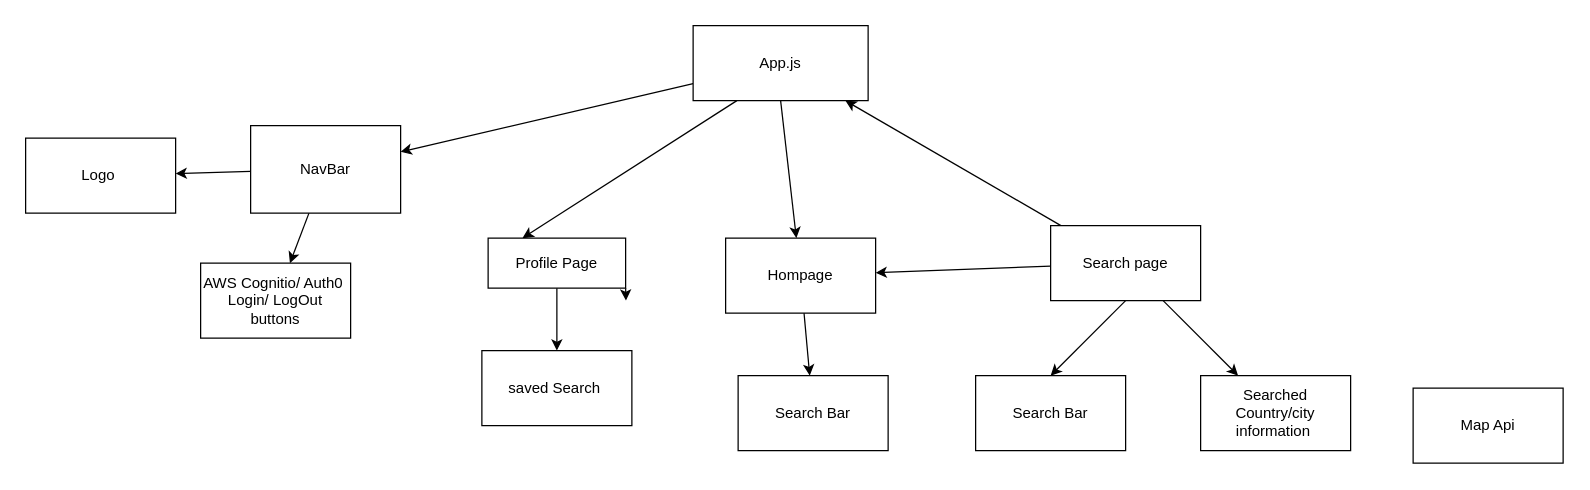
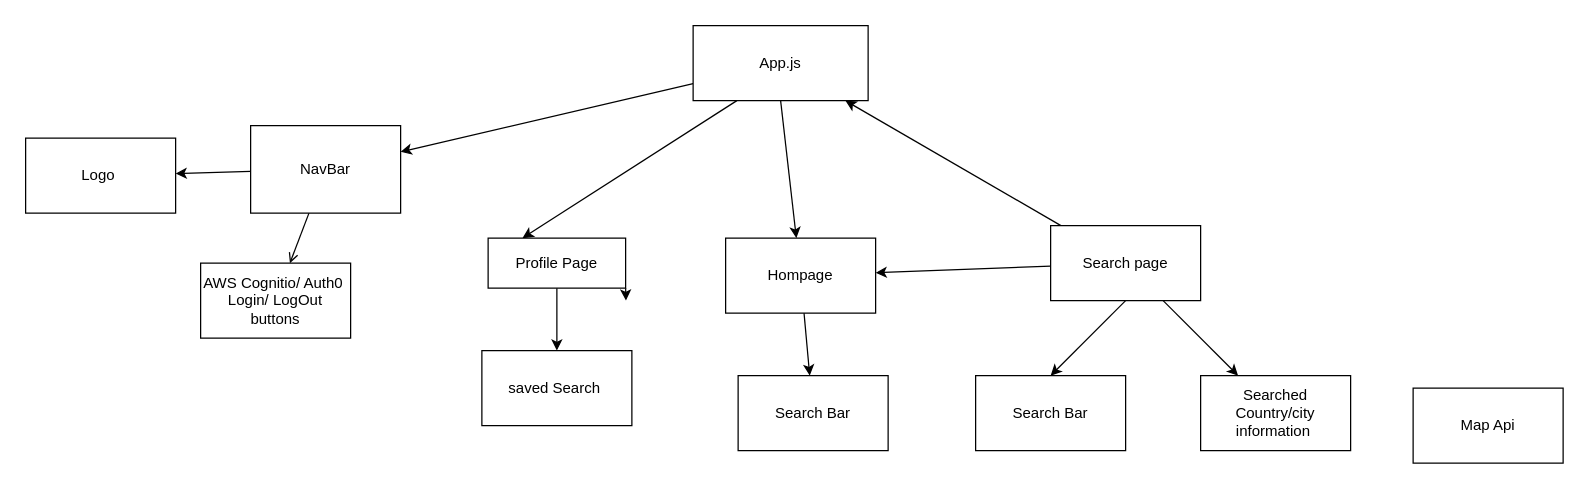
edge "NavBar" -> "AWS Cognitio/ Auth0 Login/ LogOut buttons": arrowhead classic -> open
